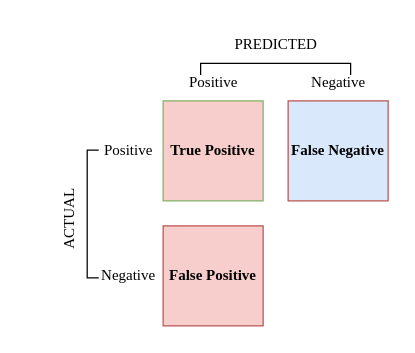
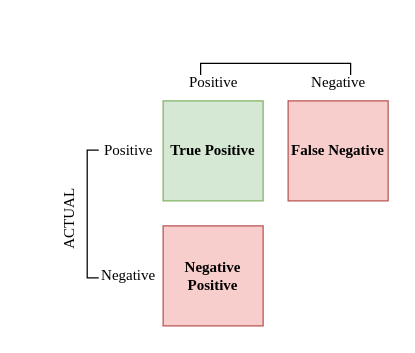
node "PREDICTED": removed
node "True Positive": fillcolor #f8cecc -> #d5e8d4
node "False Negative": fillcolor #dae8fc -> #f8cecc
node "False Positive": label "False Positive" -> "Negative Positive"
